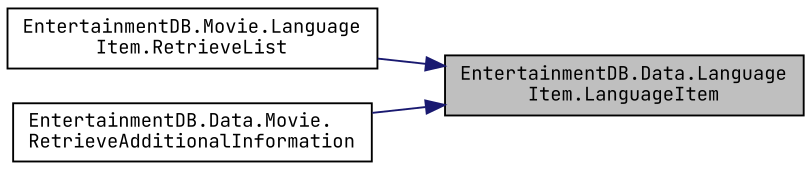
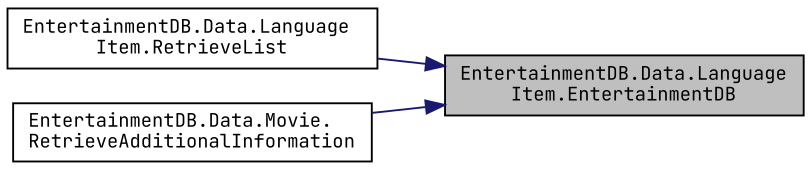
node "EntertainmentDB.Movie.Language Item.RetrieveList": label "EntertainmentDB.Movie.Language Item.RetrieveList" -> "EntertainmentDB.Data.Language Item.RetrieveList"
node "EntertainmentDB.Data.Language Item.LanguageItem": label "EntertainmentDB.Data.Language Item.LanguageItem" -> "EntertainmentDB.Data.Language Item.EntertainmentDB"
